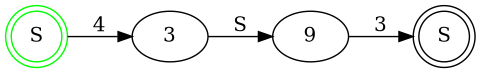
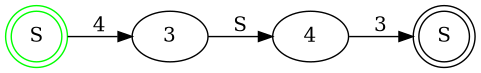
node "9": label "9" -> "4"
